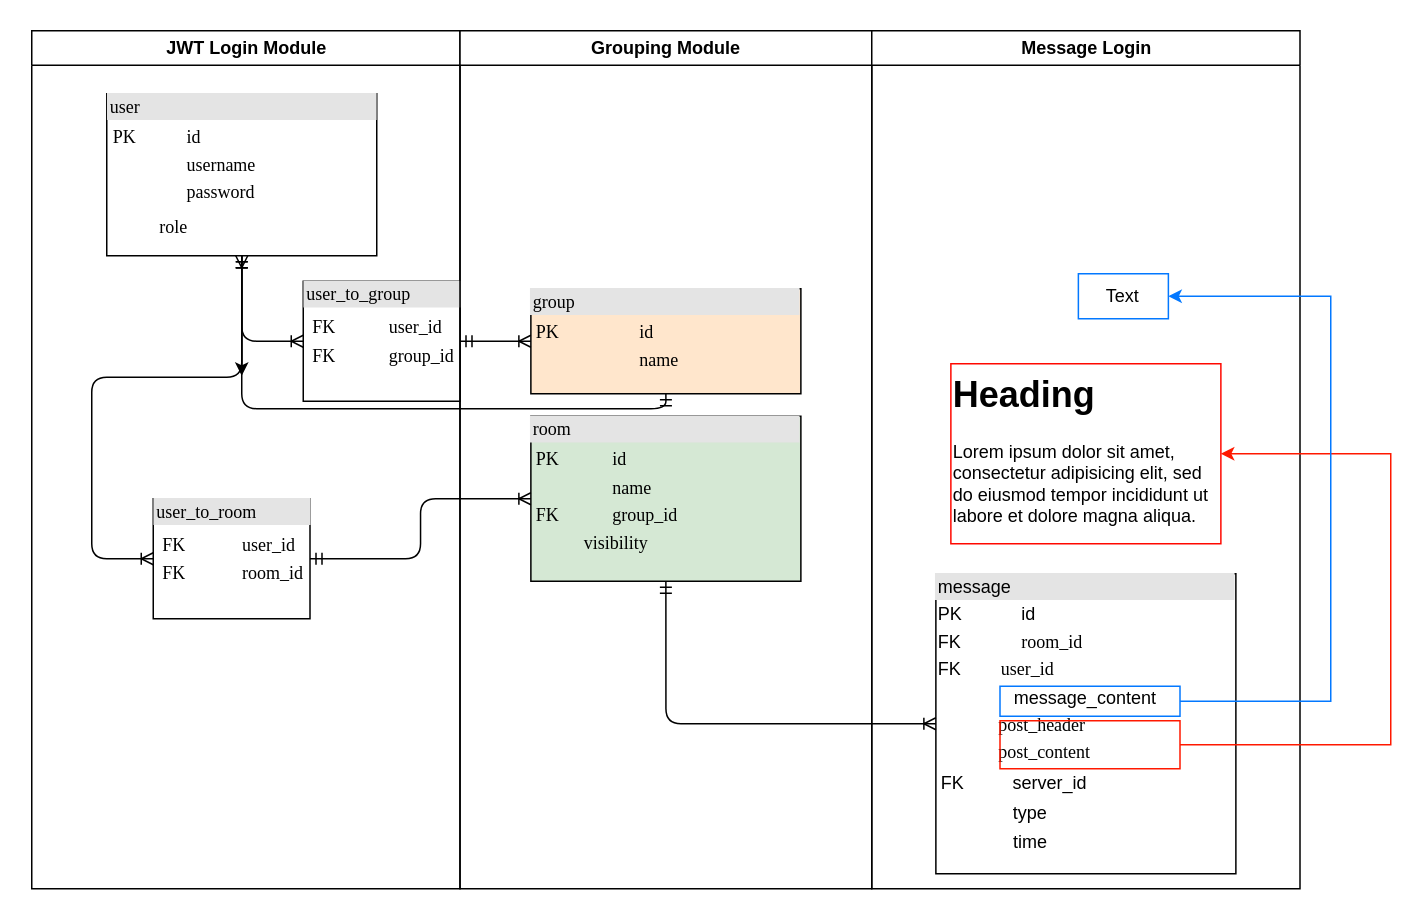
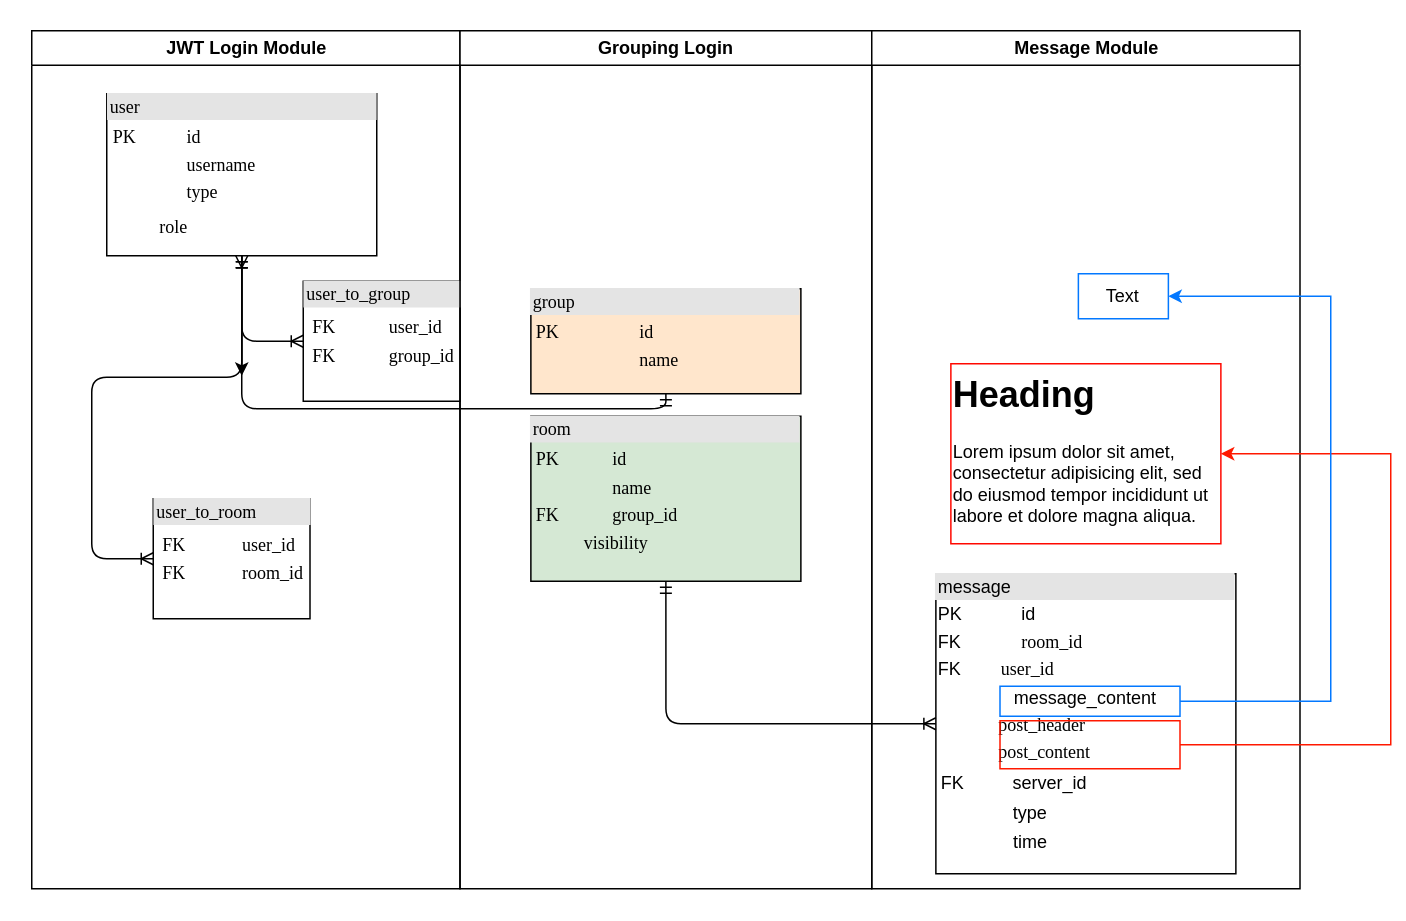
node "Grouping Module": label "Grouping Module" -> "Grouping Login"
node "Message Login": label "Message Login" -> "Message Module"
node "user PK id username password role": label "user PK id username password role" -> "user PK id username type role"
edge "user_to_group FK user_id FK group_id" -- "group PK id name": removed
edge "room PK id name FK group_id visibility" -- "user_to_room FK user_id FK room_id": removed
